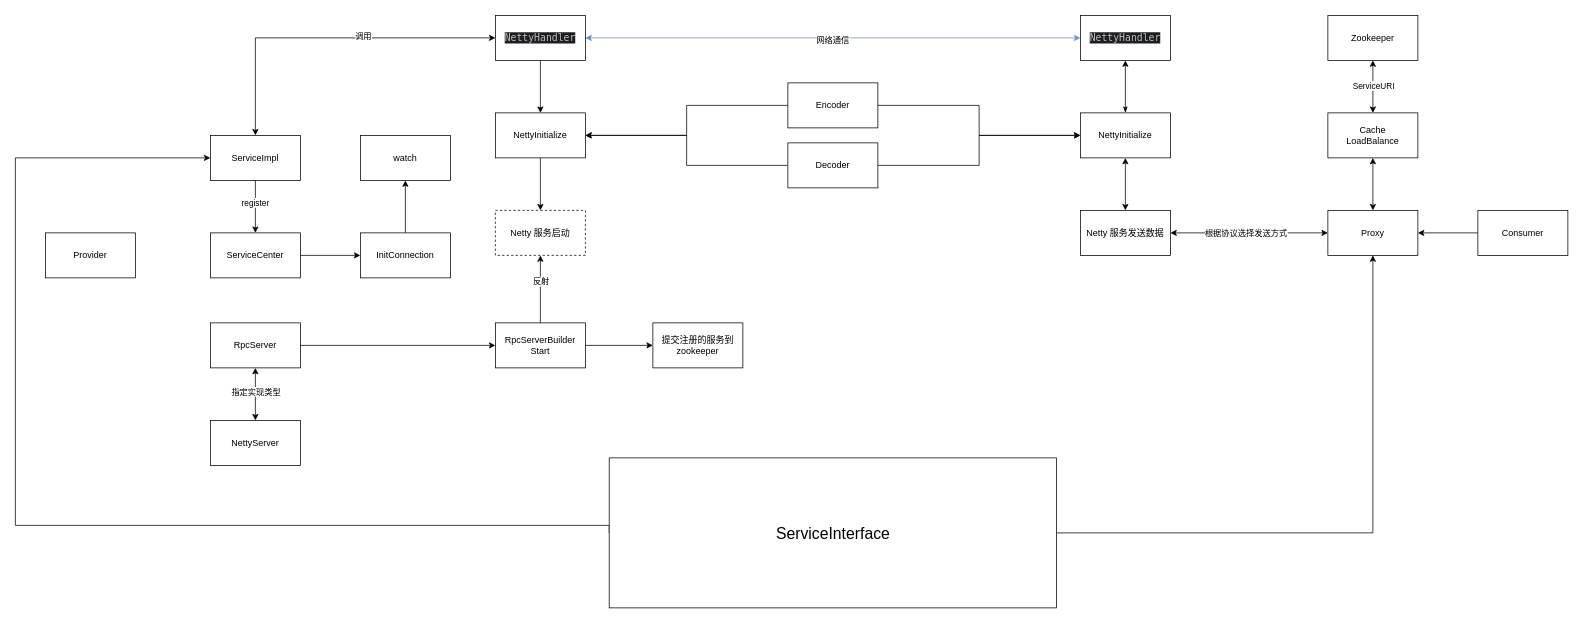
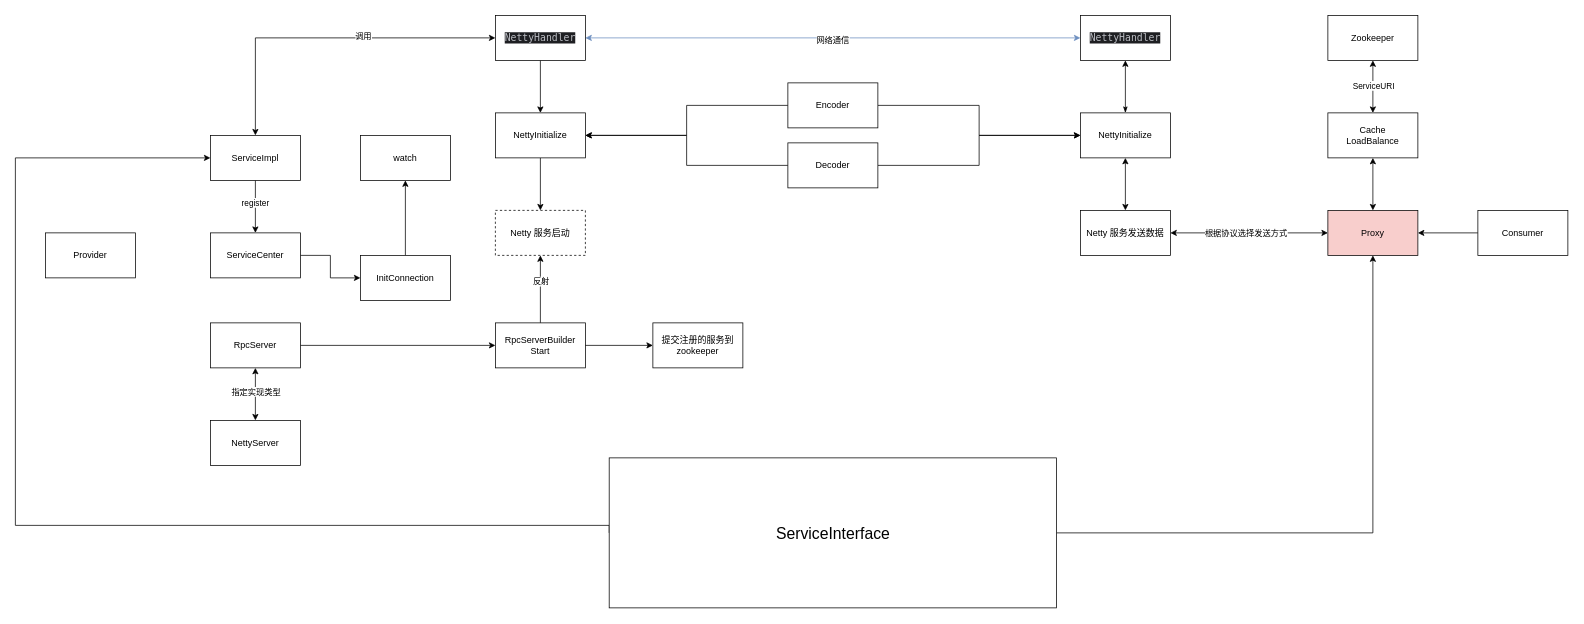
node "Proxy": fillcolor #ffffff -> #f8cecc
node "InitConnection": moved (405, 255) -> (405, 278)
